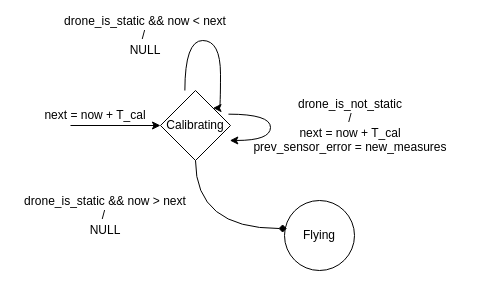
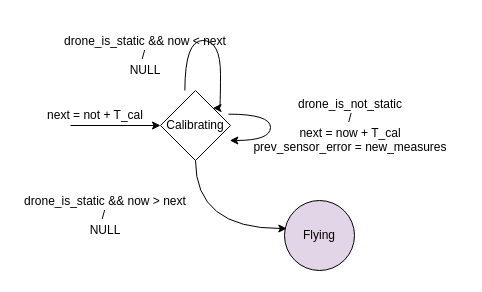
node "drone_is_static && now < next / NULL": moved (146, 36) -> (146, 56)
node "next = now + T_cal": label "next = now + T_cal" -> "next = not + T_cal"
edge "Calibrating" -> "Flying": arrowhead diamond -> classic
node "Flying": fillcolor #ffffff -> #e1d5e7
